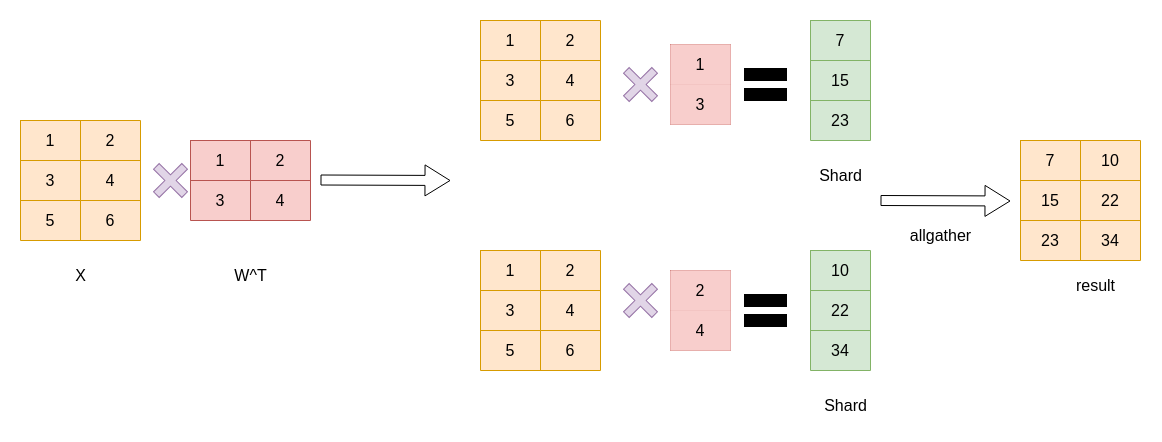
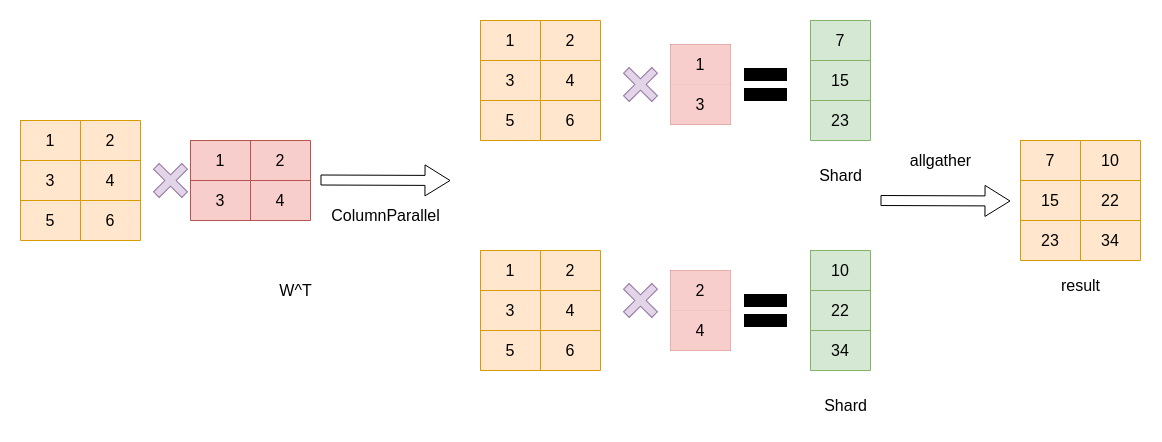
node "ColumnParallel": added
node "allgather": moved (941, 236) -> (941, 161)
node "X": removed
node "W^T": moved (251, 276) -> (296, 291)
node "result": moved (1096, 286) -> (1081, 286)
